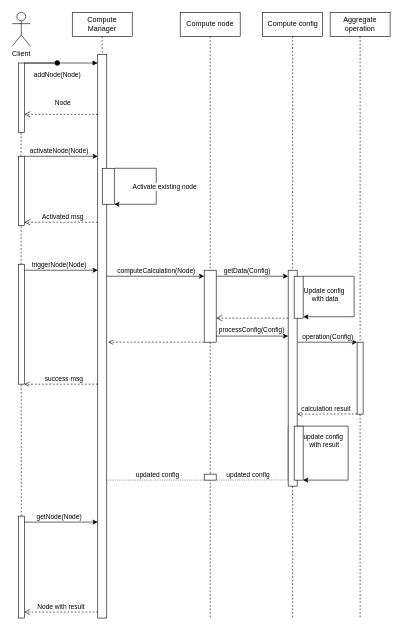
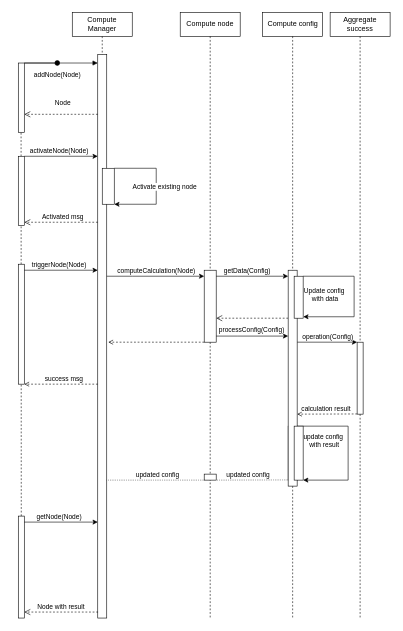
node "Aggregate operation": label "Aggregate operation" -> "Aggregate success"
node "Client": removed
